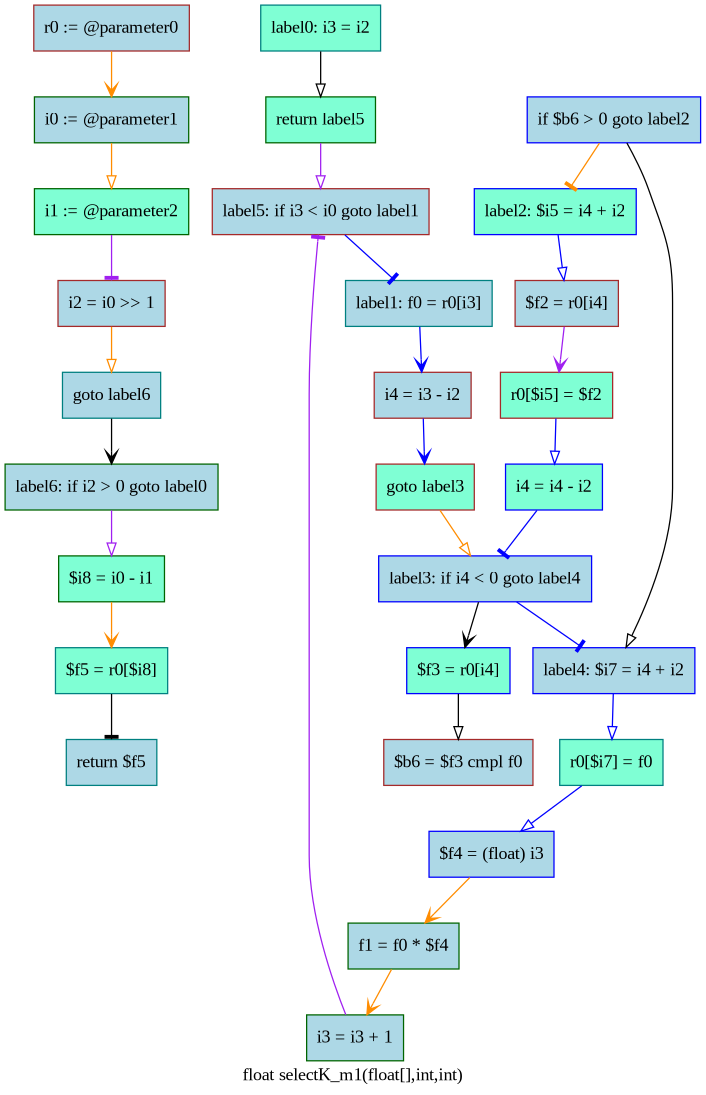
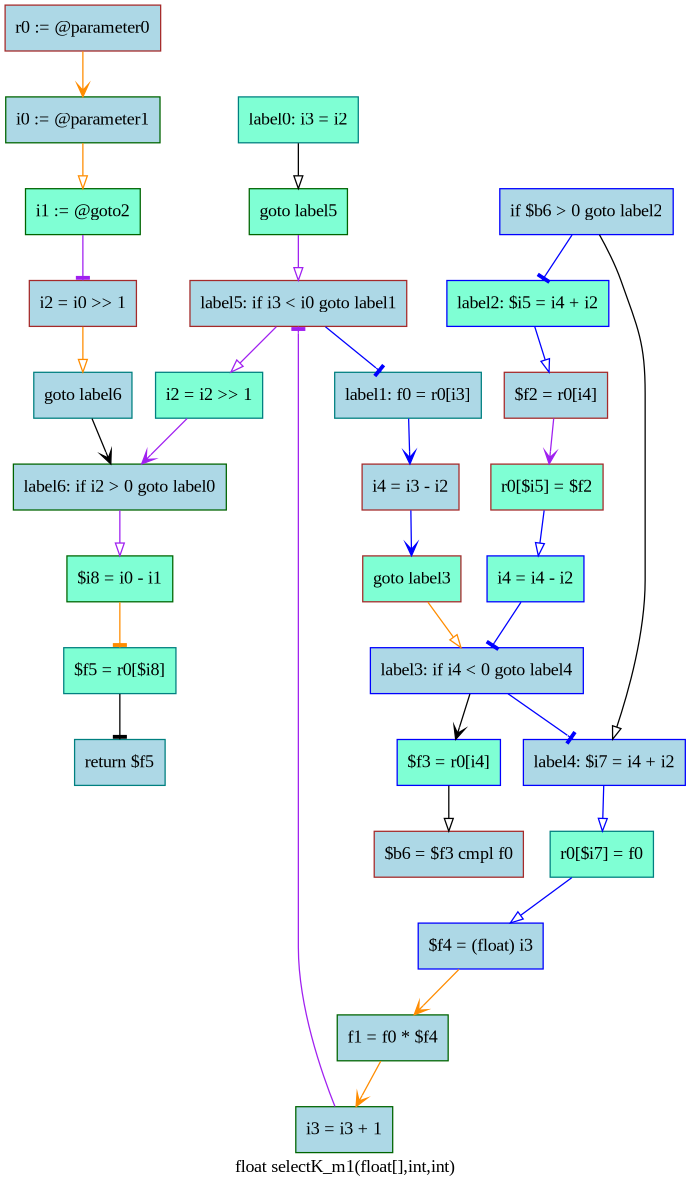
node "return label5": label "return label5" -> "goto label5"
edge "if $b6 > 0 goto label2" -> "label2: $i5 = i4 + i2": color darkorange -> blue
node "i1 := @parameter2": label "i1 := @parameter2" -> "i1 := @goto2"
node "i2 = i2 >> 1": added
edge "$i8 = i0 - i1" -> "$f5 = r0[$i8]": arrowhead vee -> tee
